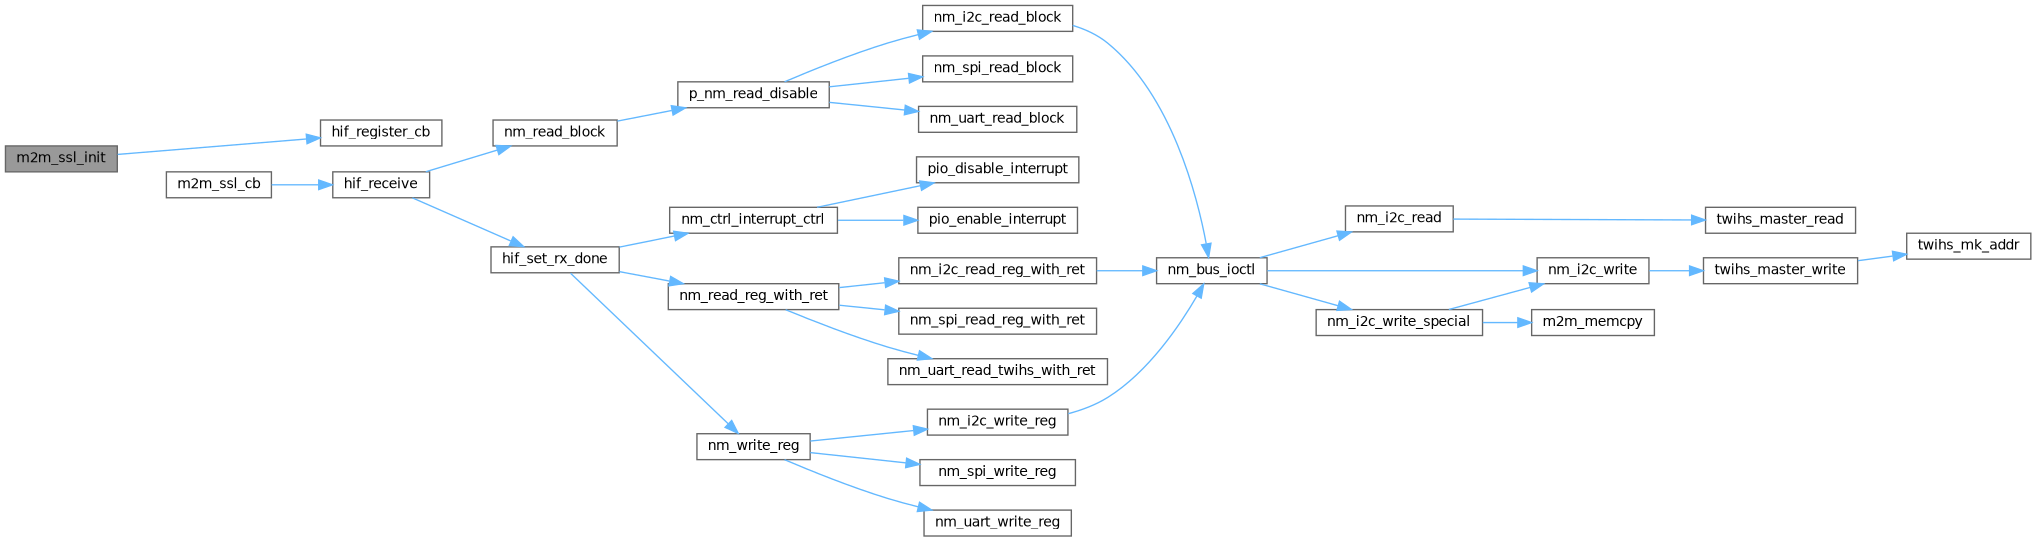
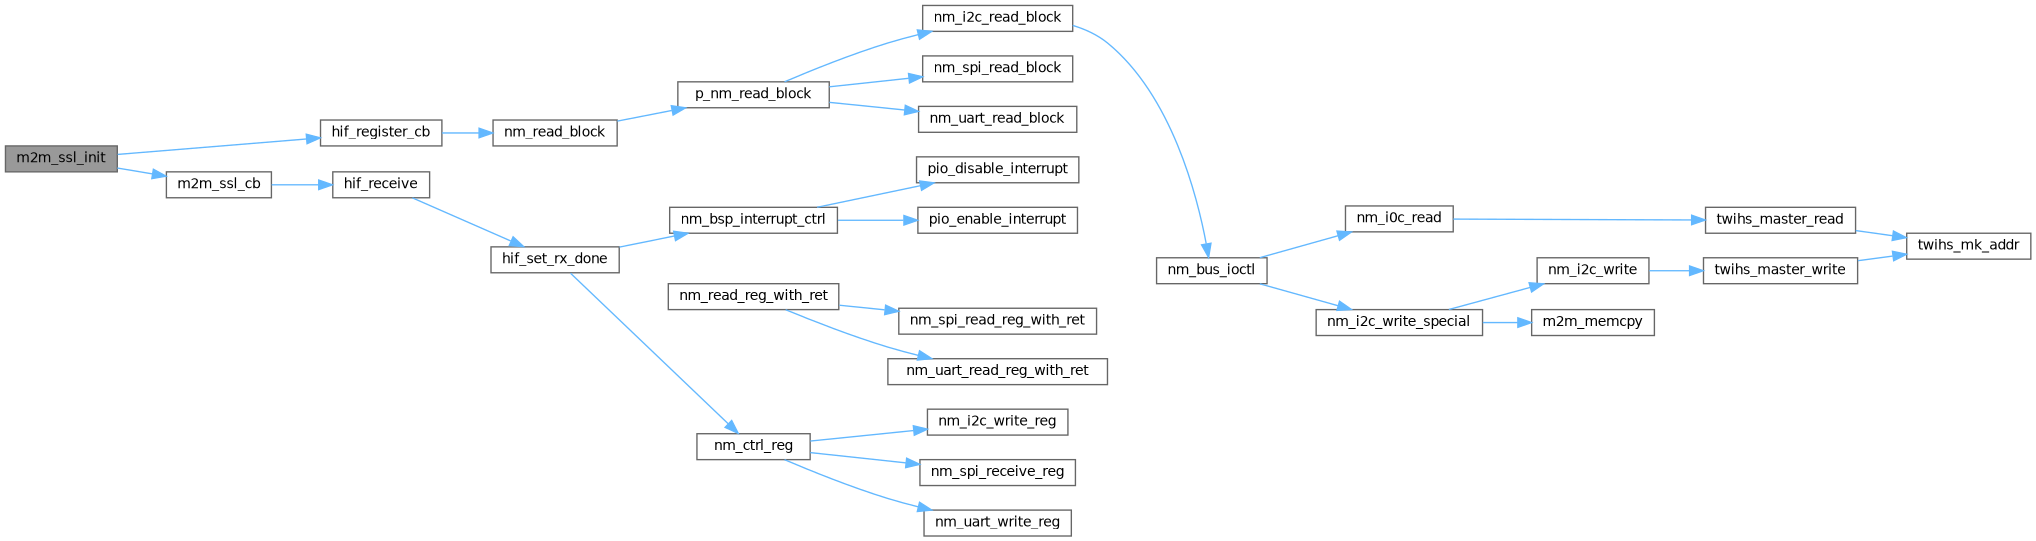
node "p_nm_read_disable": label "p_nm_read_disable" -> "p_nm_read_block"
edge "hif_receive" -> "nm_read_block": now "hif_register_cb" -> "nm_read_block"
edge "m2m_ssl_init" -> "m2m_ssl_cb": added
node "nm_i2c_read": label "nm_i2c_read" -> "nm_i0c_read"
node "nm_ctrl_interrupt_ctrl": label "nm_ctrl_interrupt_ctrl" -> "nm_bsp_interrupt_ctrl"
edge "twihs_master_read" -> "twihs_mk_addr": added
node "nm_i2c_read_reg_with_ret": removed
edge "nm_bus_ioctl" -> "nm_i2c_write": removed
edge "hif_set_rx_done" -> "nm_read_reg_with_ret": removed
edge "nm_i2c_write_reg" -> "nm_bus_ioctl": removed
node "nm_uart_read_twihs_with_ret": label "nm_uart_read_twihs_with_ret" -> "nm_uart_read_reg_with_ret"
node "nm_write_reg": label "nm_write_reg" -> "nm_ctrl_reg"
node "nm_spi_write_reg": label "nm_spi_write_reg" -> "nm_spi_receive_reg"
